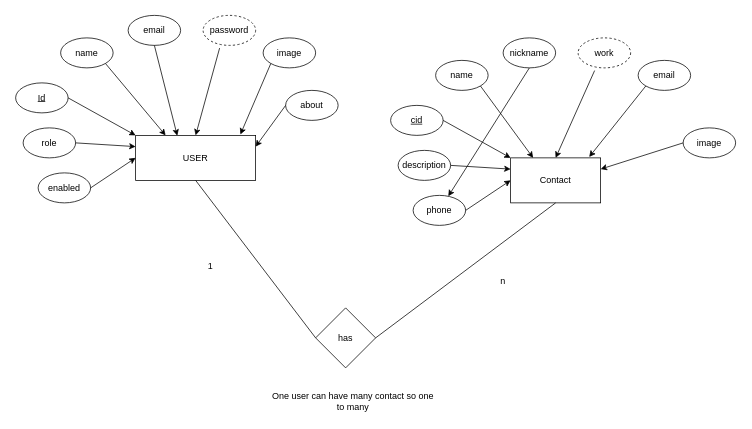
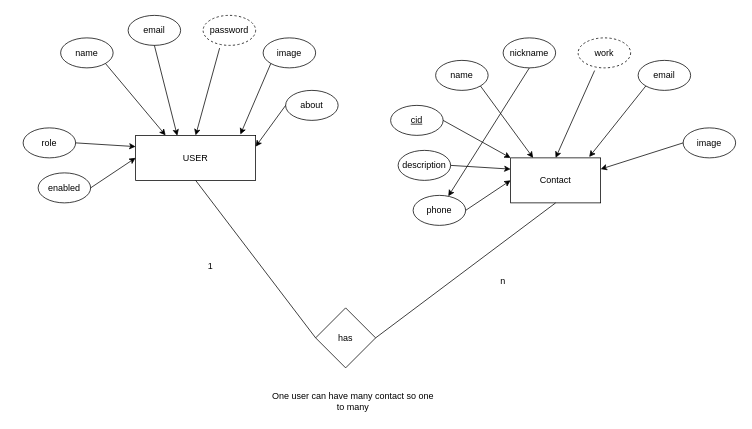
node "Id": removed
edge "Id" -> "USER": removed
